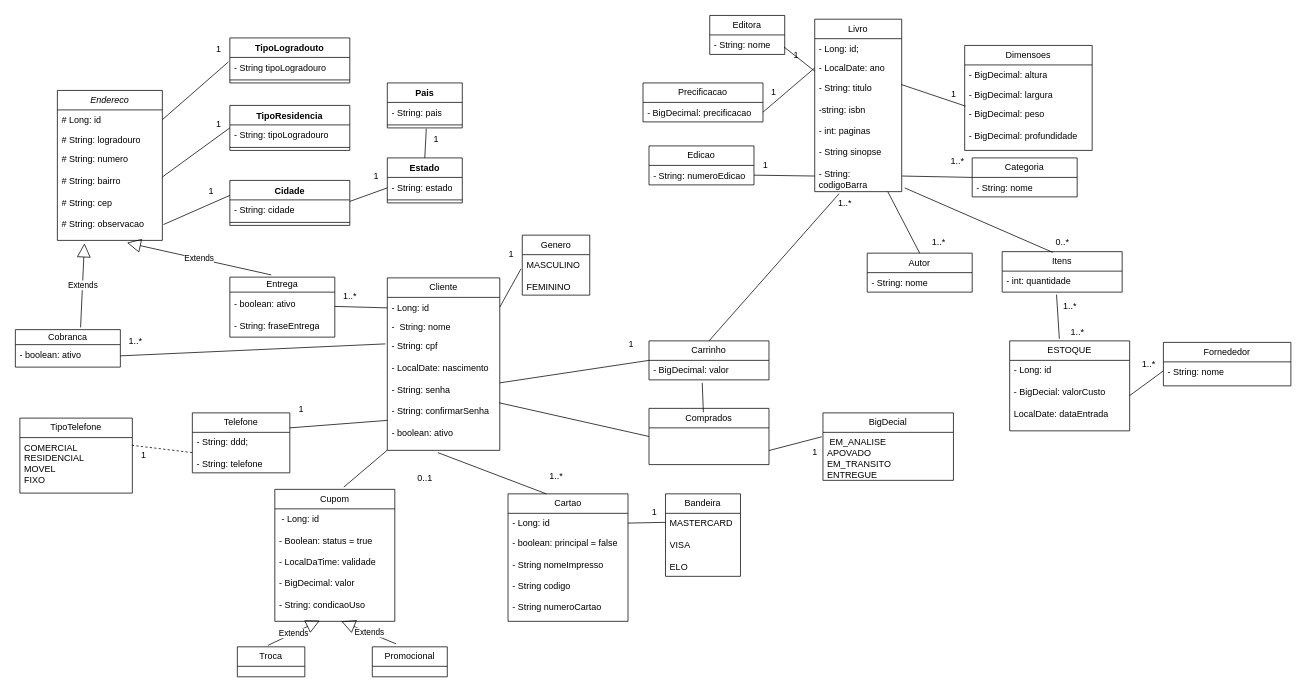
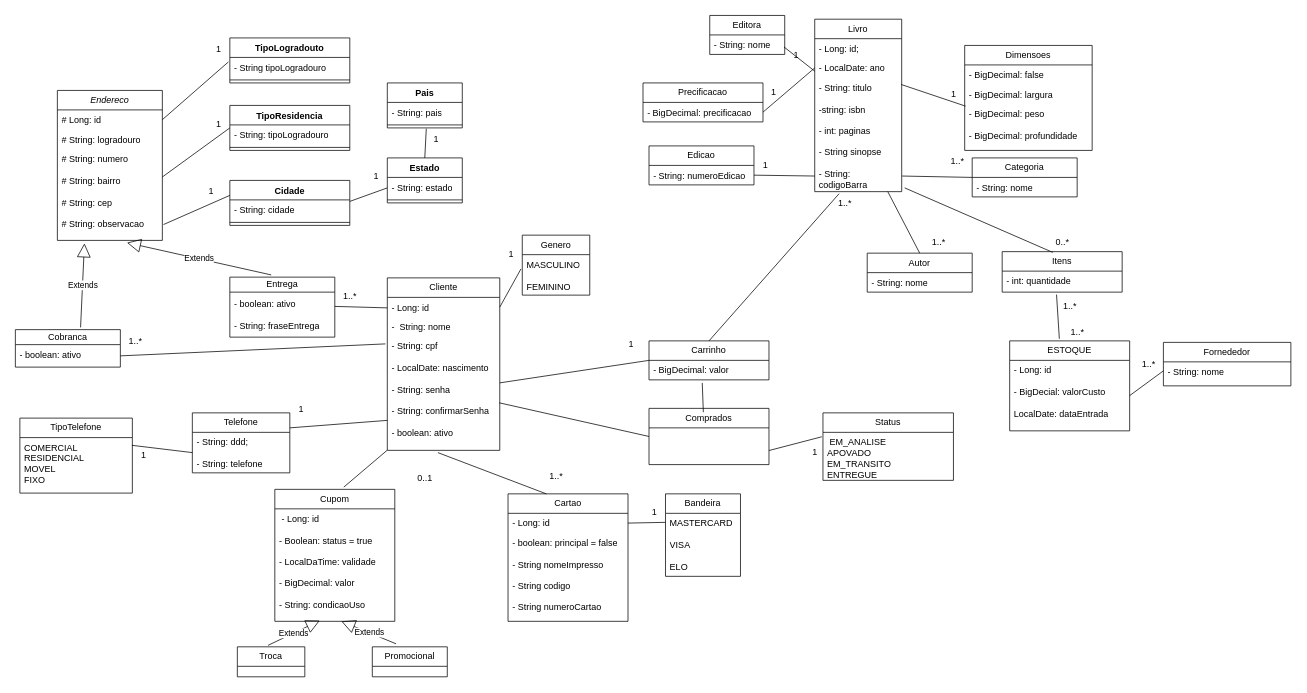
node "- BigDecimal: altura": label "- BigDecimal: altura" -> "- BigDecimal: false"
node "BigDecial": label "BigDecial" -> "Status"
edge "- String: ddd; - String: telefone" -- "COMERCIAL RESIDENCIAL MOVEL FIXO": style dashed -> solid
